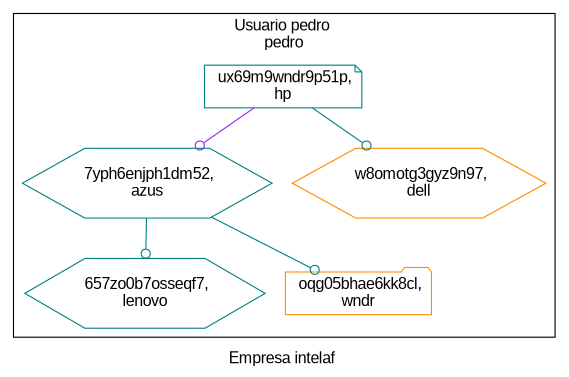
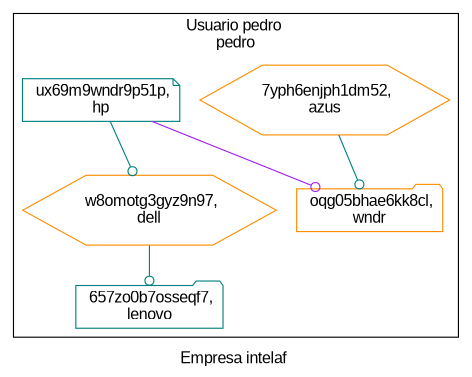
edge "ux69m9wndr9p51p, hp" -> "7yph6enjph1dm52, azus": now "ux69m9wndr9p51p, hp" -> "oqg05bhae6kk8cl, wndr"
node "7yph6enjph1dm52, azus": color teal -> darkorange
edge "7yph6enjph1dm52, azus" -> "657zo0b7osseqf7, lenovo": now "w8omotg3gyz9n97, dell" -> "657zo0b7osseqf7, lenovo"
node "657zo0b7osseqf7, lenovo": shape hexagon -> folder
